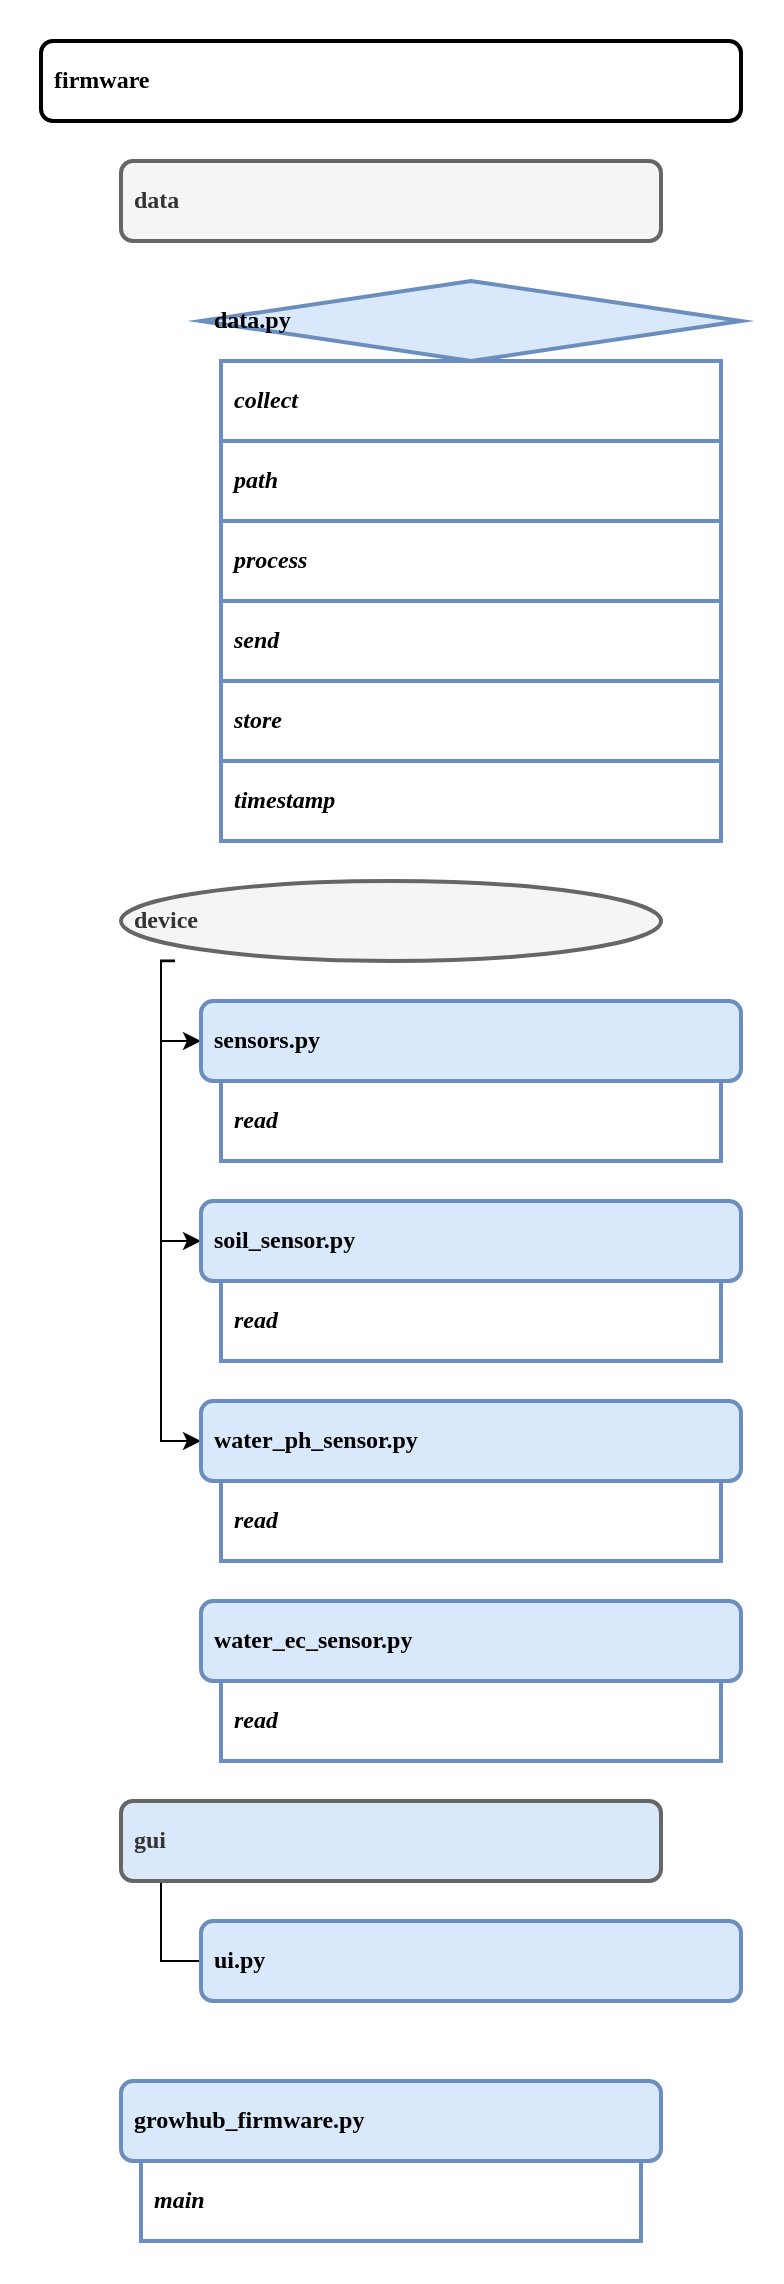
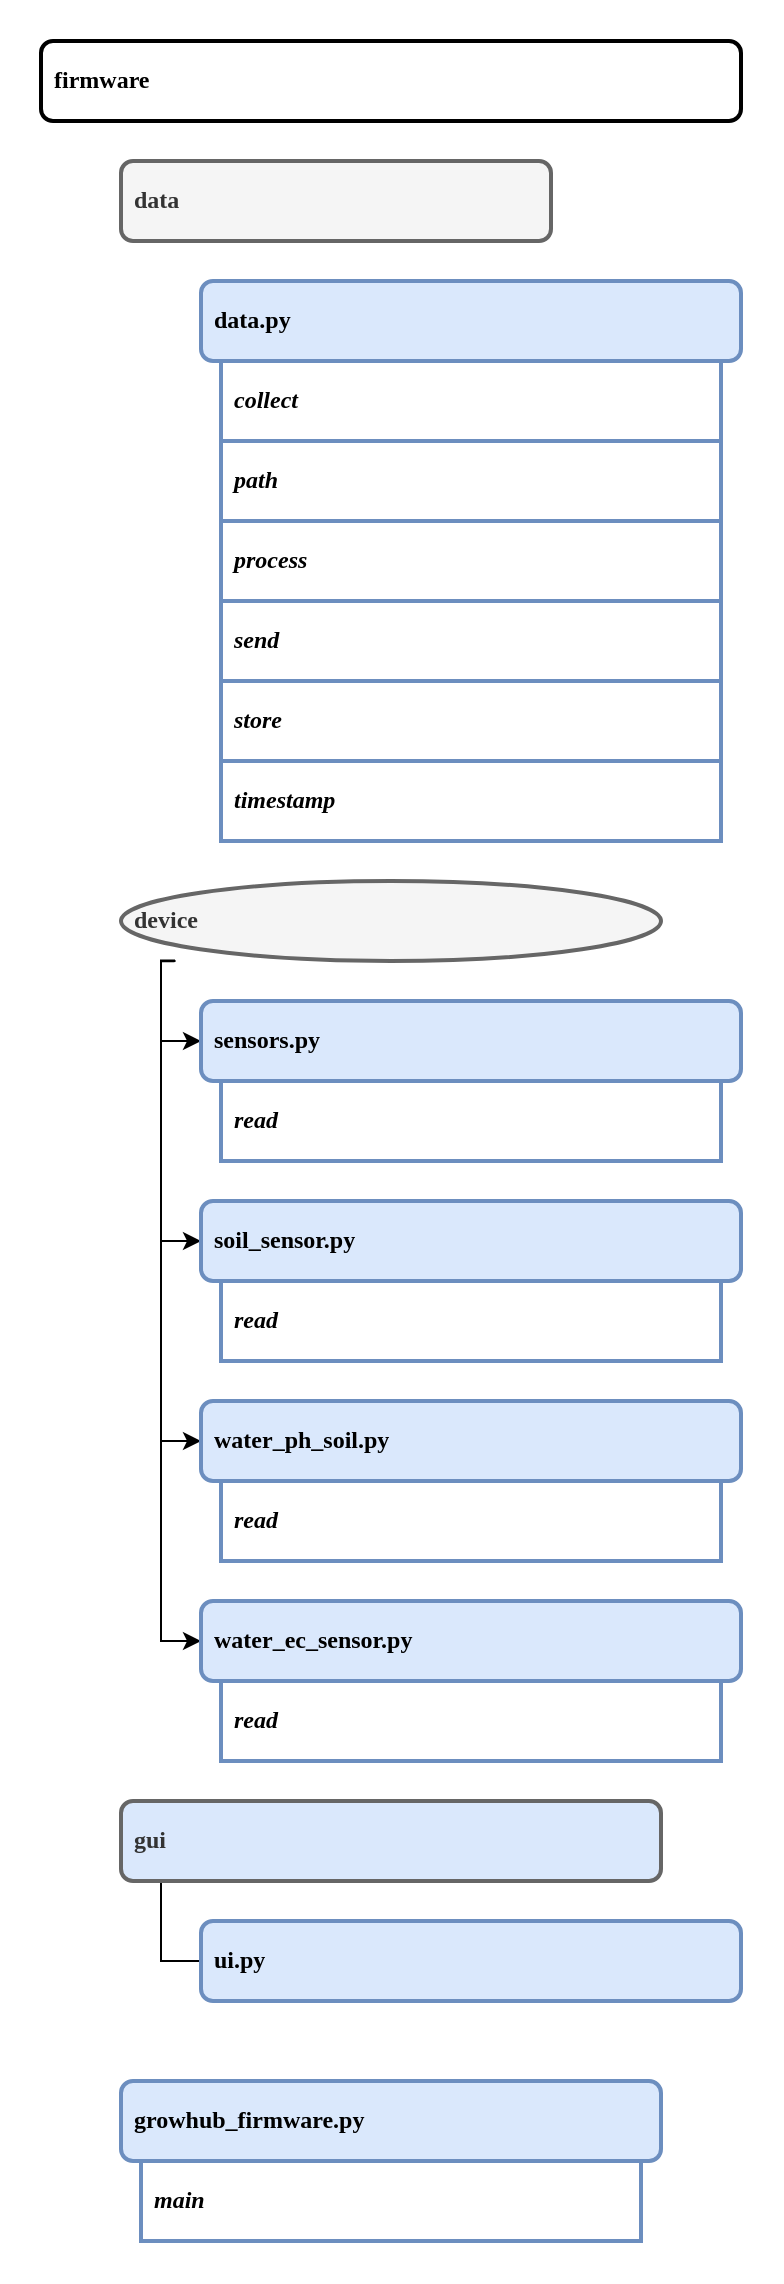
node "data": size 540x80 -> 430x80
node "data.py": shape diamond -> rounded rectangle
node "water_ph_sensor.py": label "water_ph_sensor.py" -> "water_ph_soil.py"
edge "device" -> "water_ec_sensor.py": added
